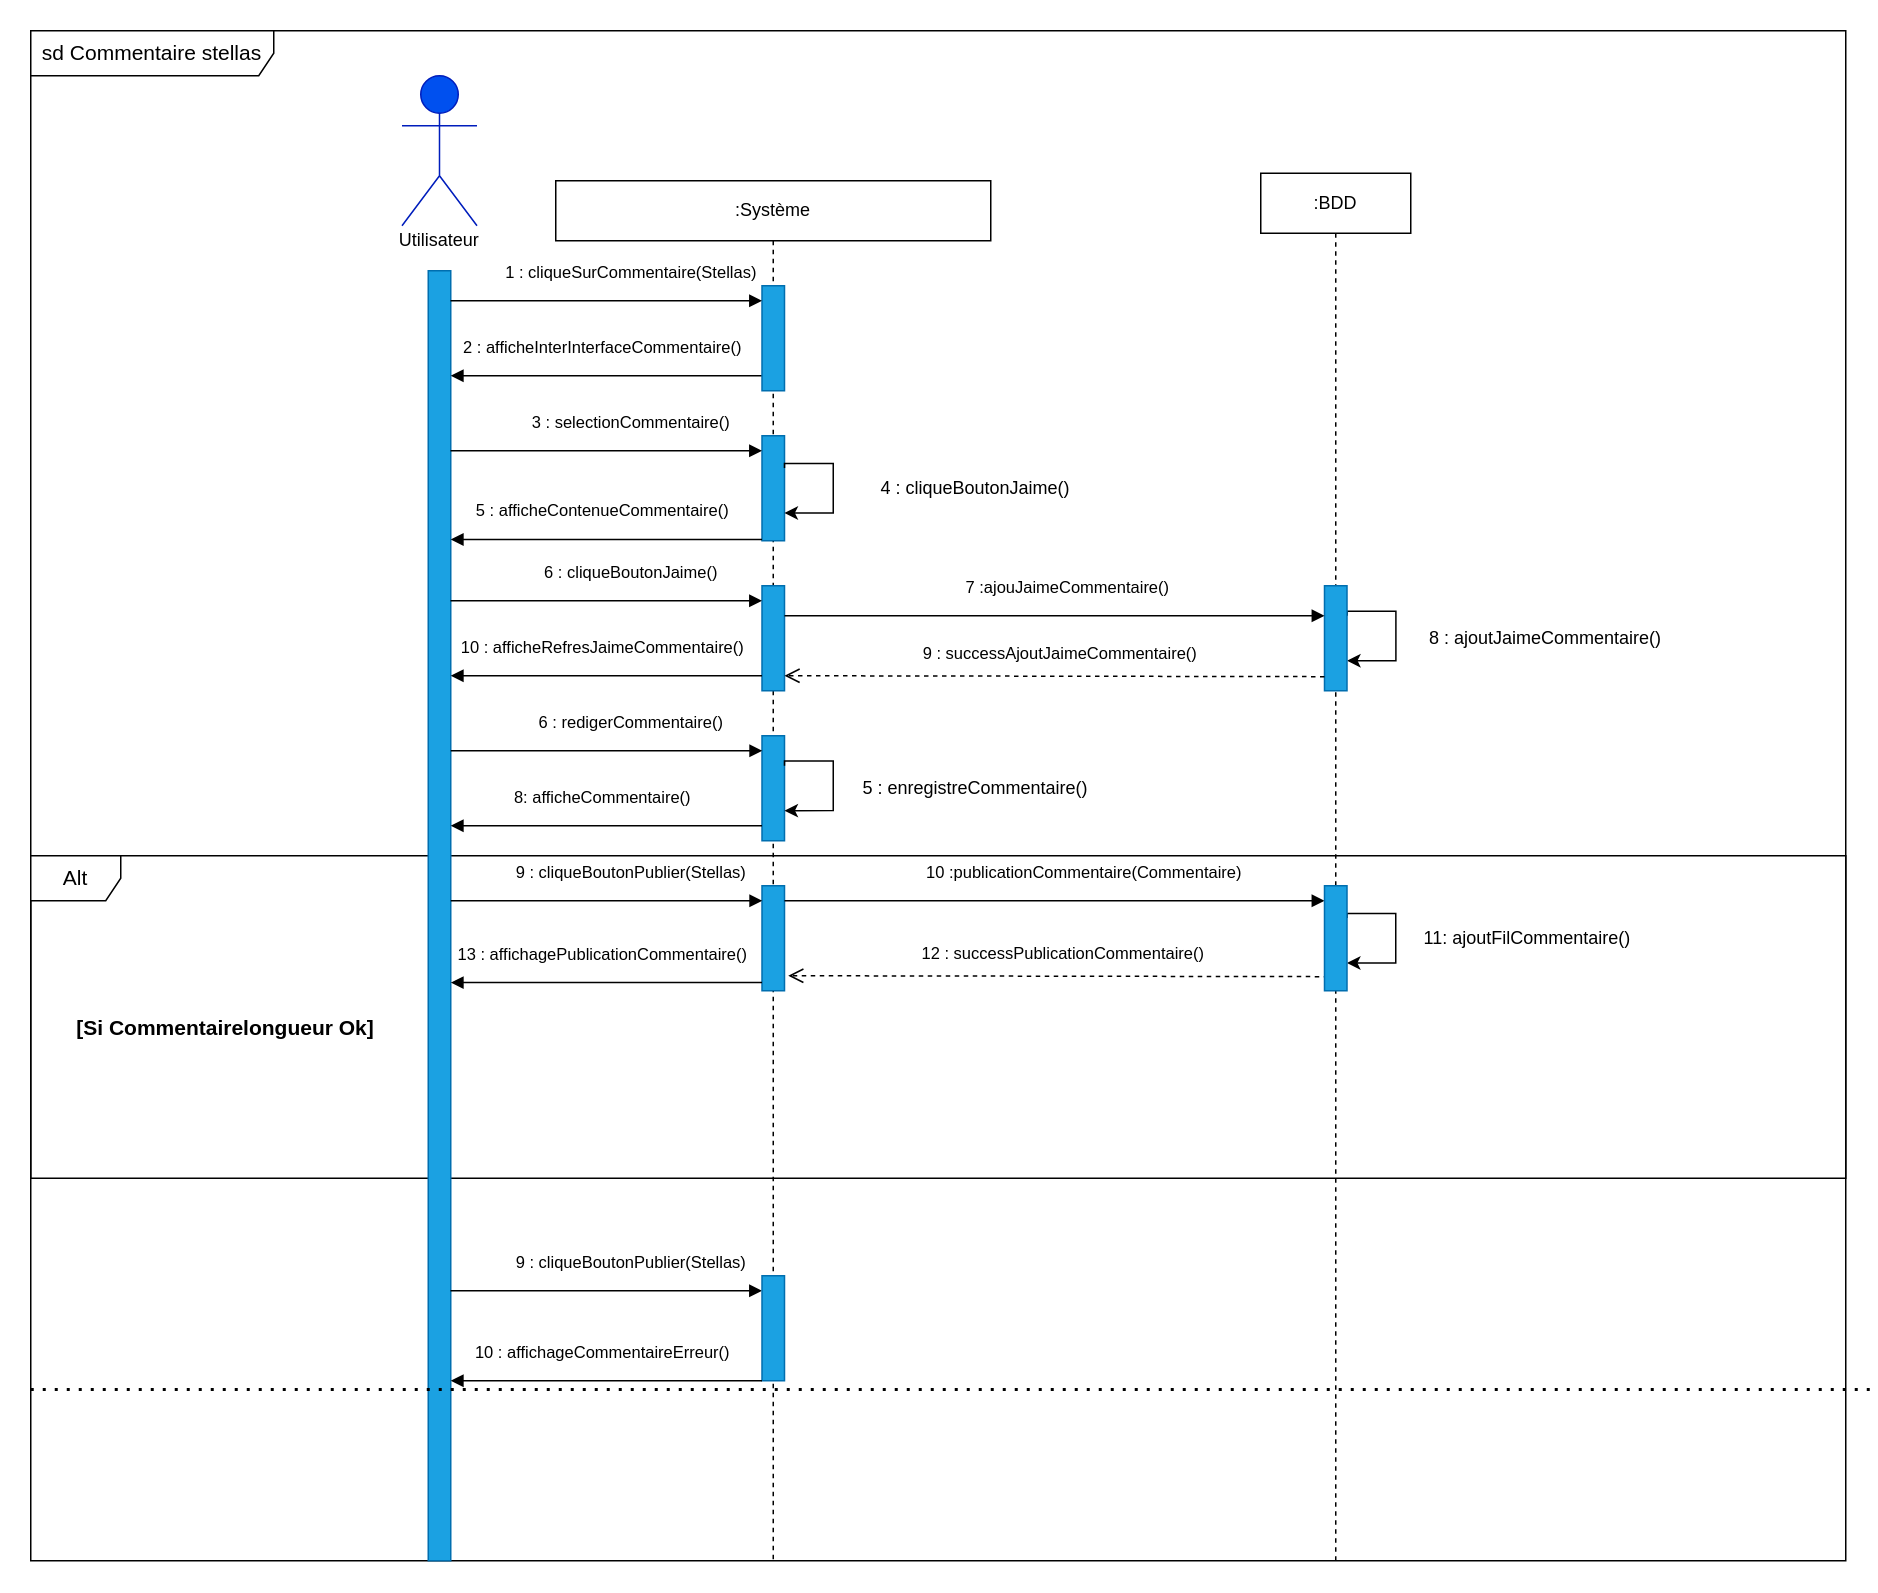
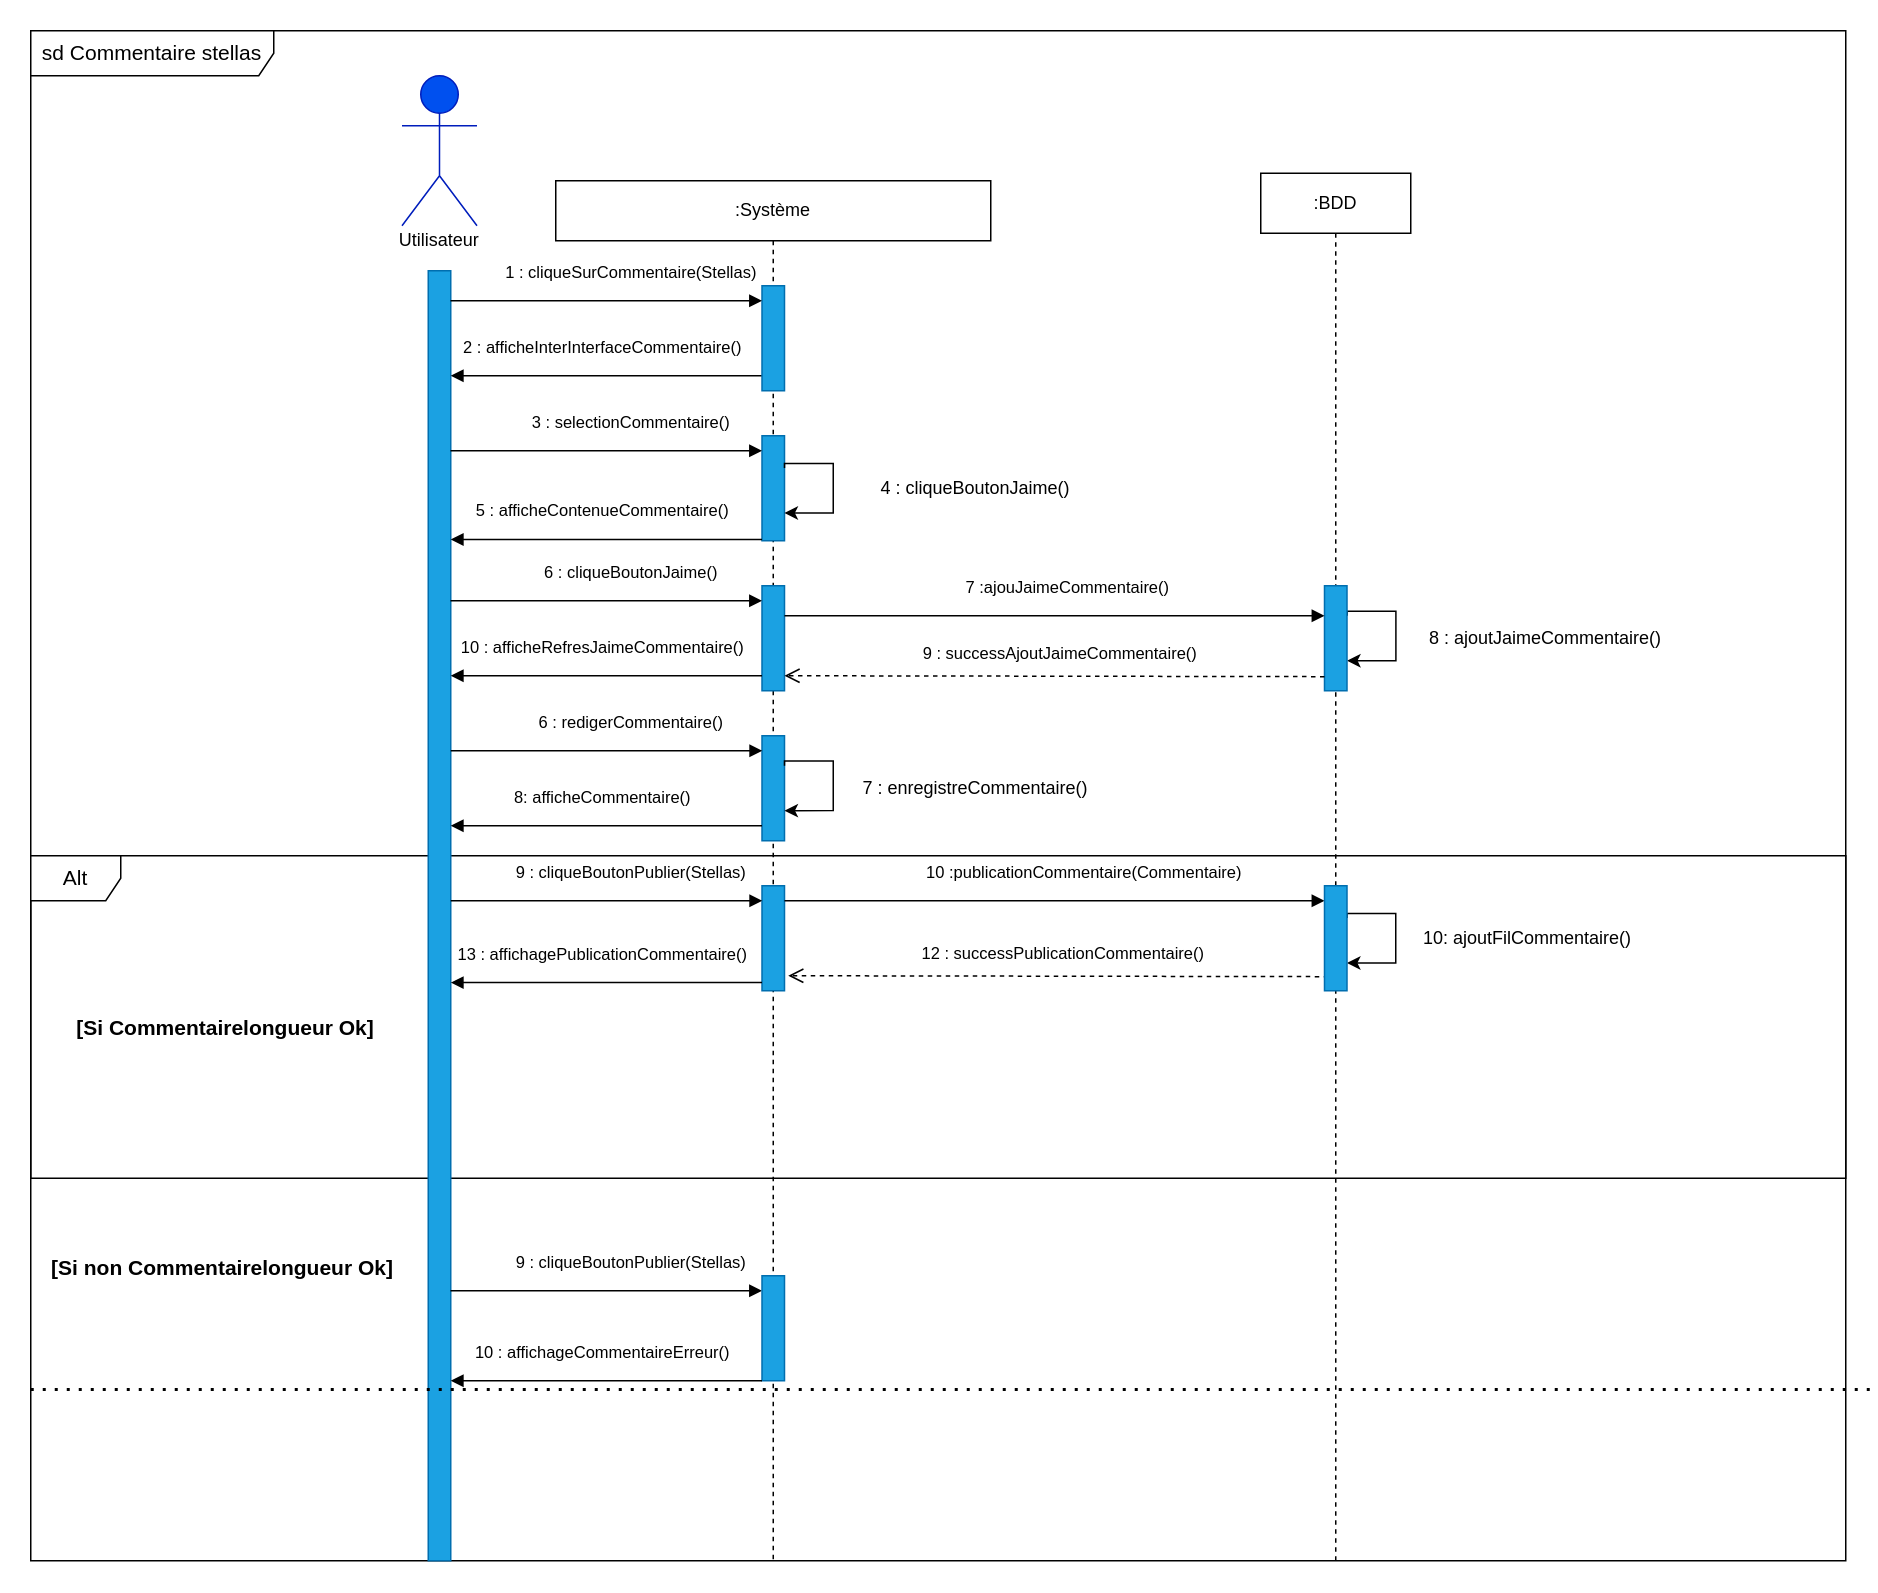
node "5 : enregistreCommentaire()": label "5 : enregistreCommentaire()" -> "7 : enregistreCommentaire()"
node "11: ajoutFilCommentaire()": label "11: ajoutFilCommentaire()" -> "10: ajoutFilCommentaire()"
node "[Si non Commentairelongueur Ok]": added
